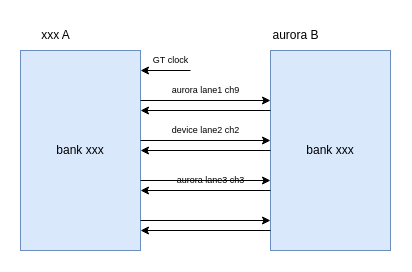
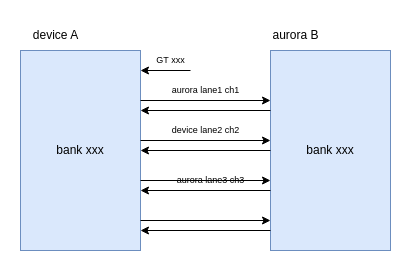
node "xxx A": label "xxx A" -> "device A"
node "GT clock": label "GT clock" -> "GT xxx"
node "aurora lane1 ch9": label "aurora lane1 ch9" -> "aurora lane1 ch1"
